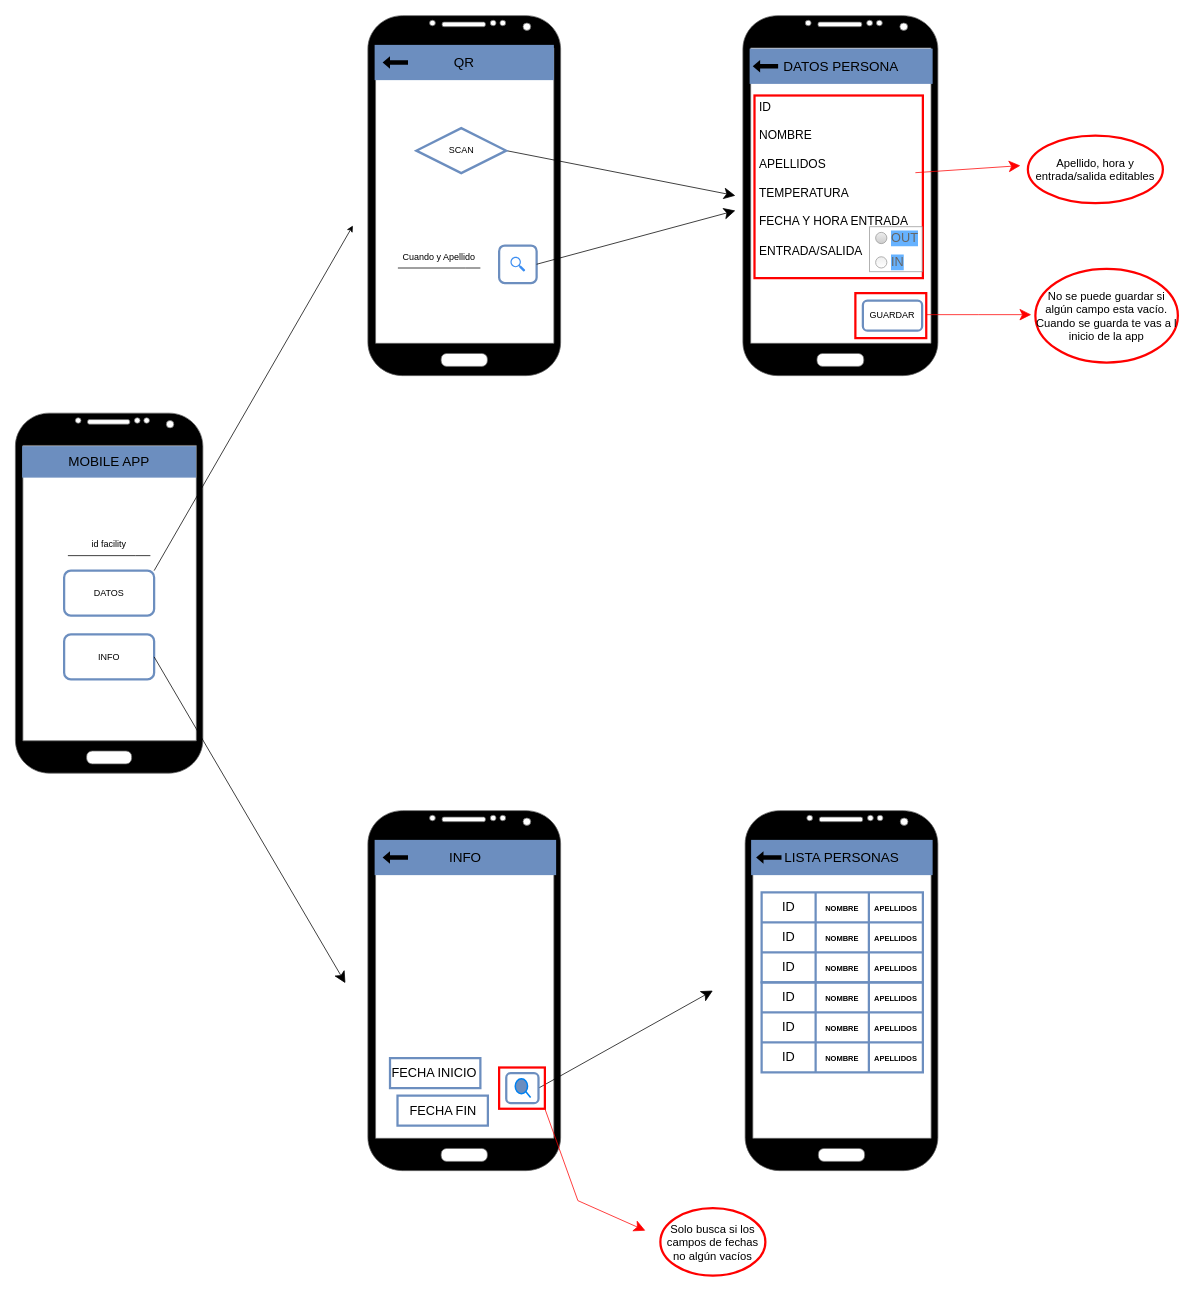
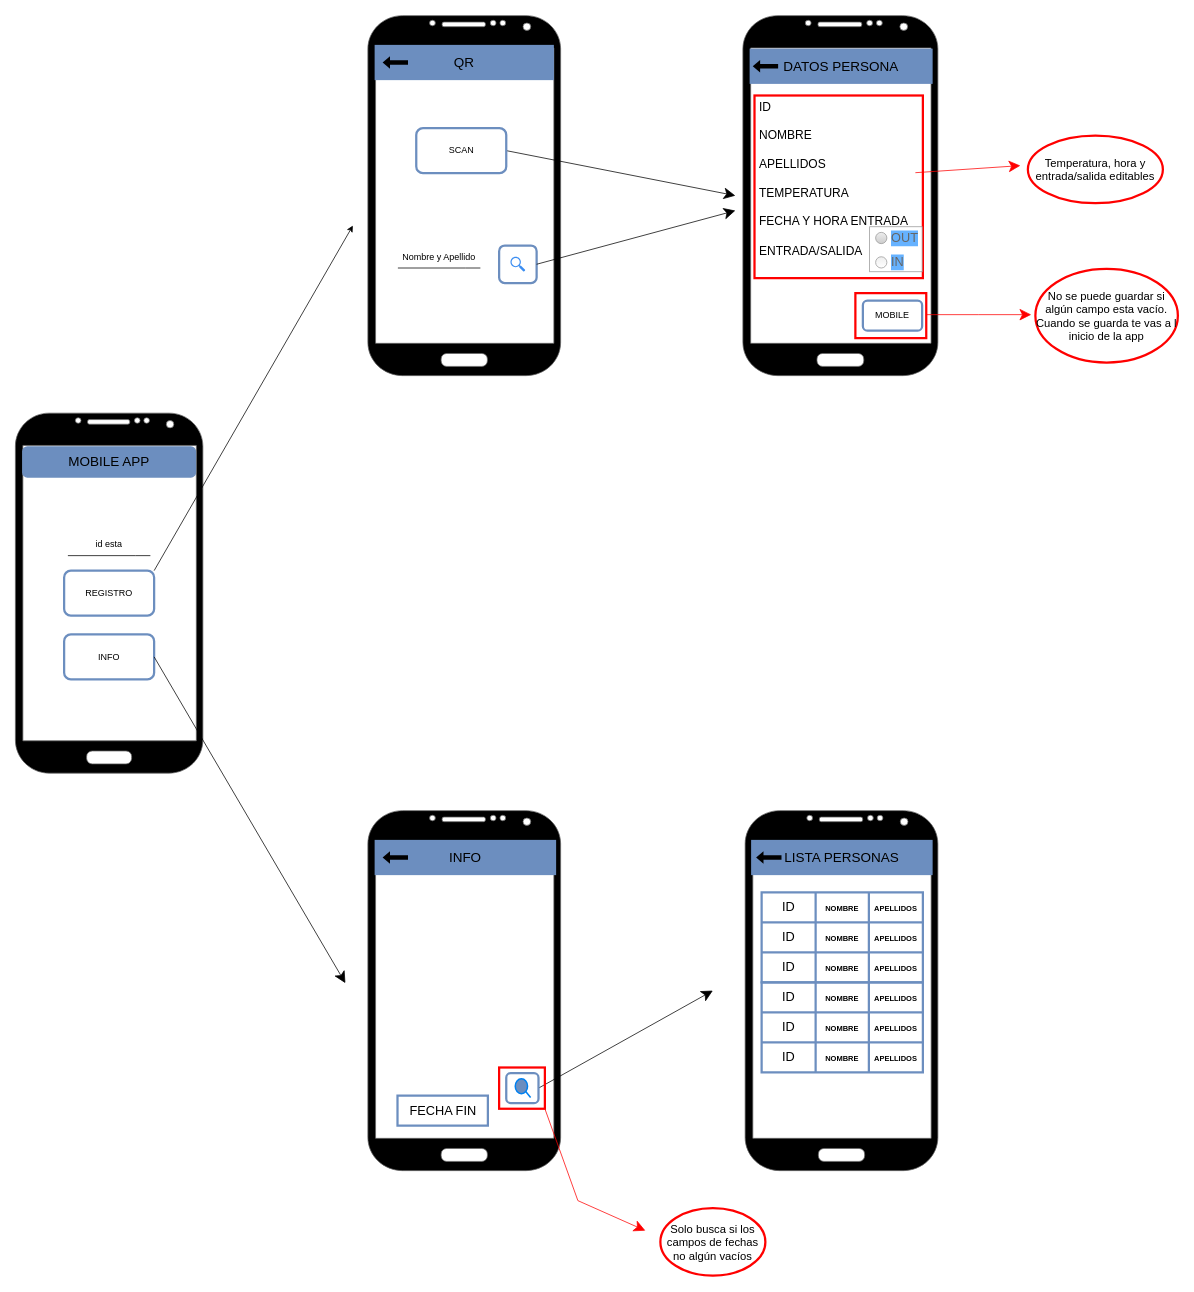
node "SCAN": shape diamond -> rounded rectangle
node "Apellido, hora y entrada/salida editables": label "Apellido, hora y entrada/salida editables" -> "Temperatura, hora y entrada/salida editables"
node "Cuando y Apellido": label "Cuando y Apellido" -> "Nombre y Apellido"
node "GUARDAR": label "GUARDAR" -> "MOBILE"
node "MOBILE APP": shape rectangle -> rounded rectangle
node "id facility": label "id facility" -> "id esta"
node "DATOS": label "DATOS" -> "REGISTRO"
node "FECHA INICIO": removed
